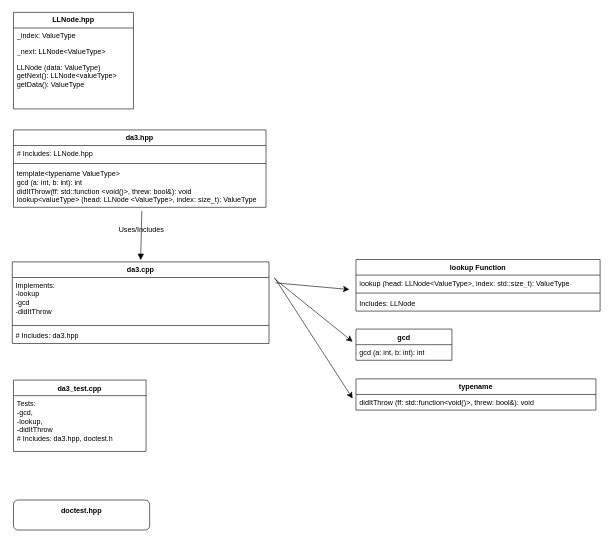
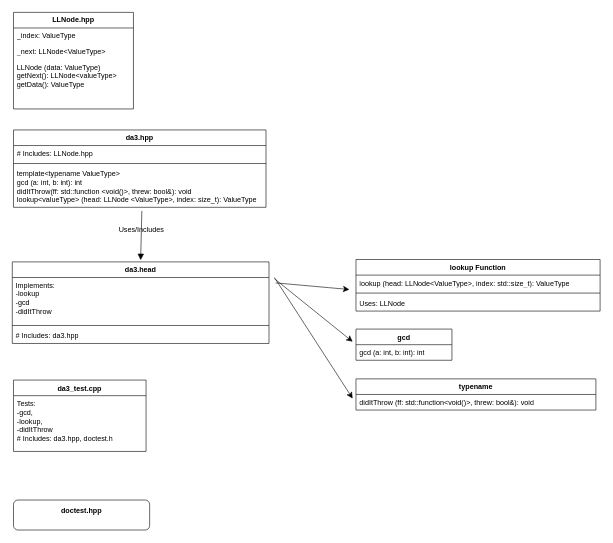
node "da3.cpp": label "da3.cpp" -> "da3.head"
node "Includes: LLNode": label "Includes: LLNode" -> "Uses: LLNode"
